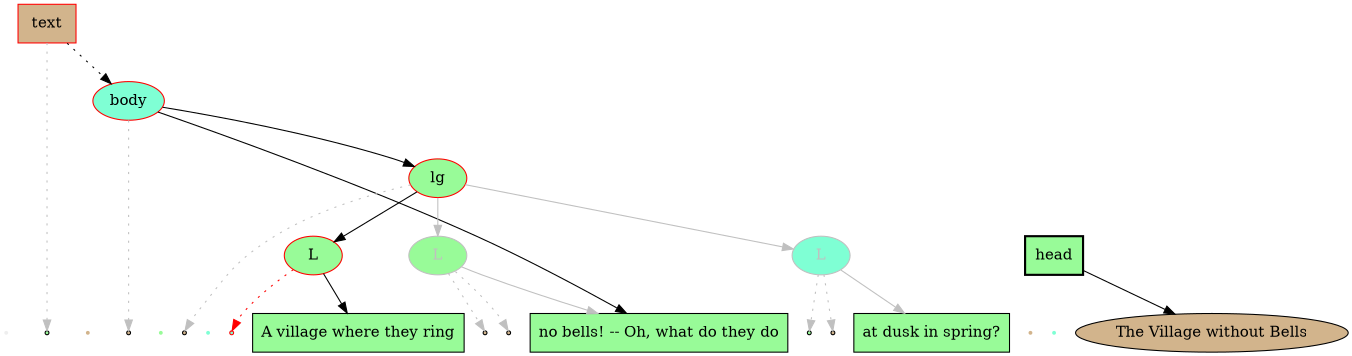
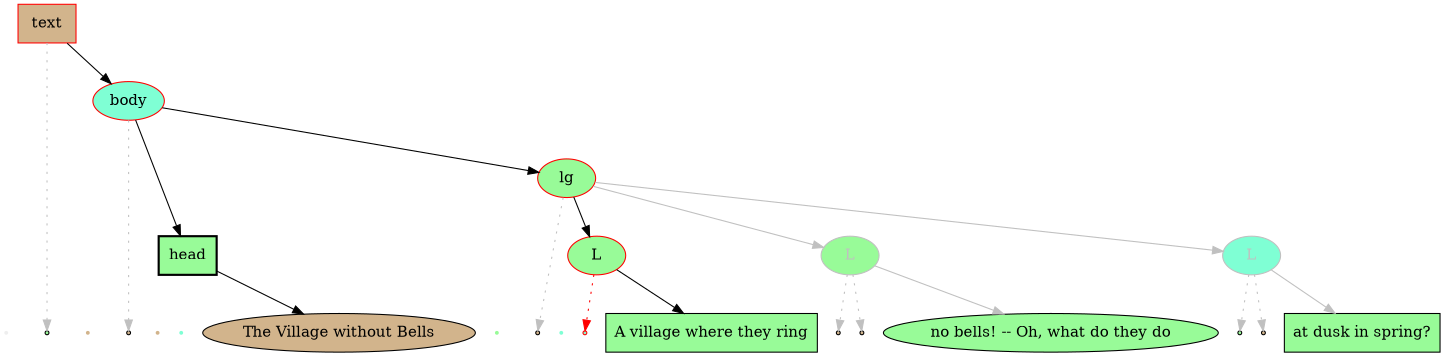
edge "text" -> "body": style dotted -> solid
edge "body" -> "no bells! -- Oh, what do they do": now "body" -> "head"
node "no bells! -- Oh, what do they do": shape box -> ellipse
